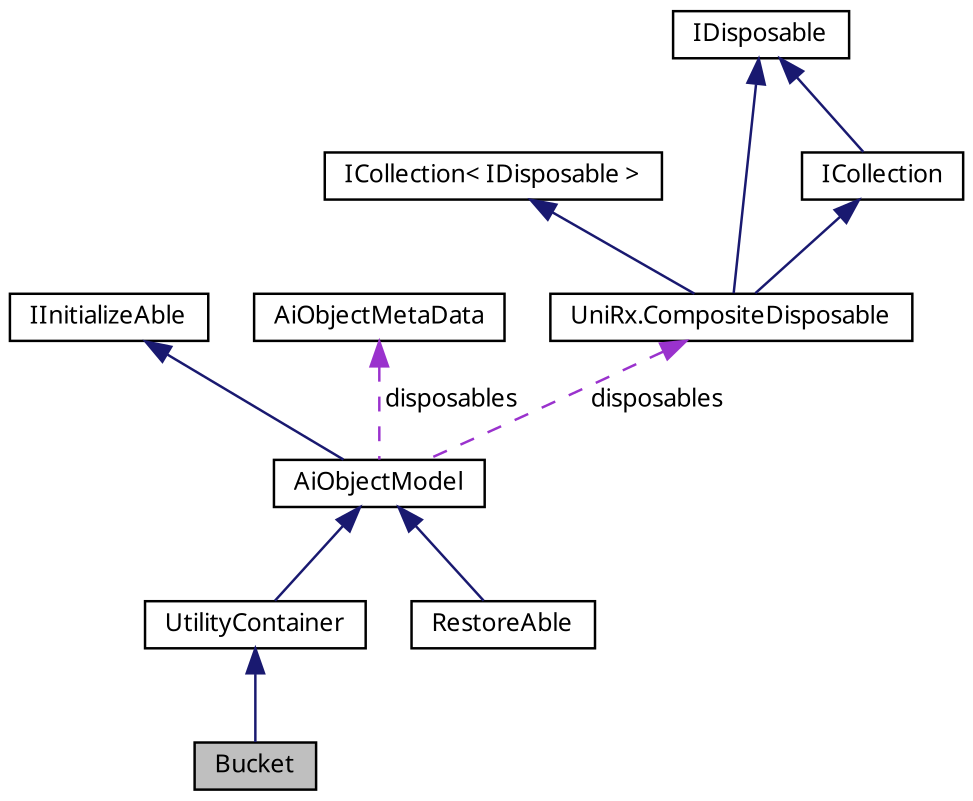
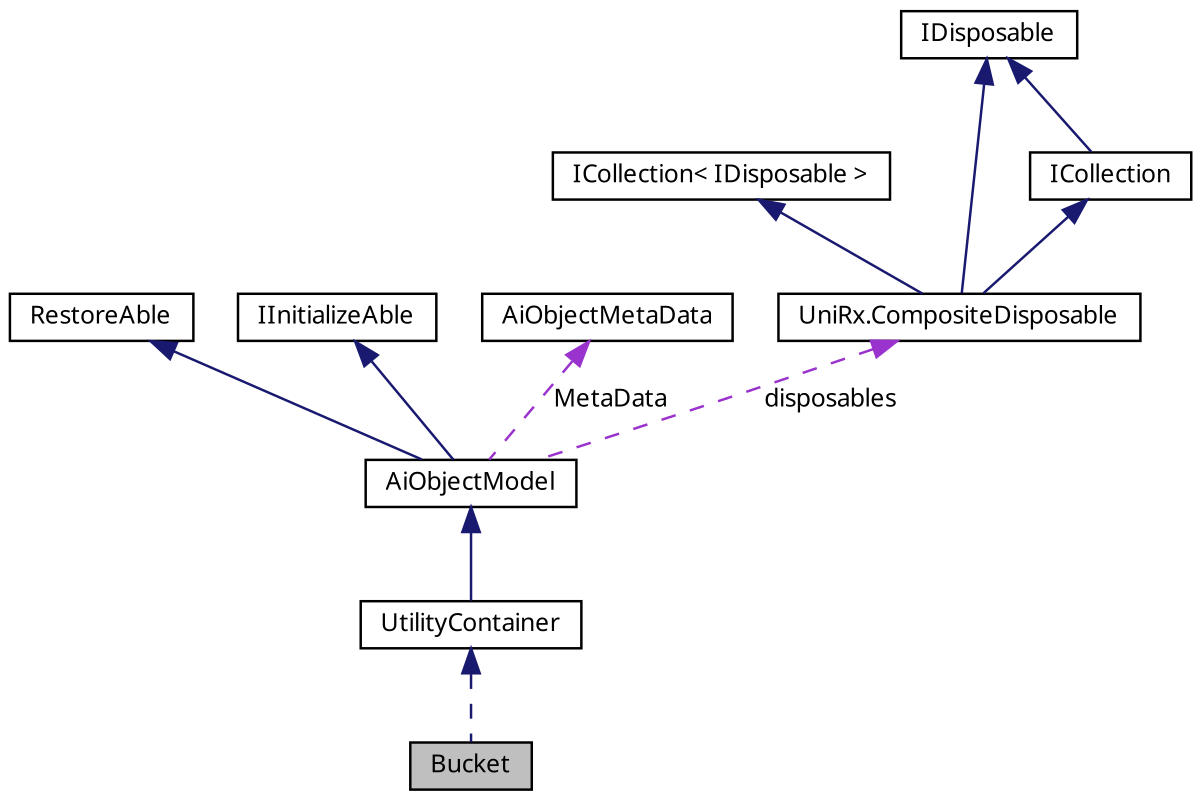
edge "AiObjectModel" -> "AiObjectMetaData": label " disposables" -> " MetaData"
edge "RestoreAble" -> "AiObjectModel": reversed
edge "Bucket" -> "UtilityContainer": style solid -> dashed
